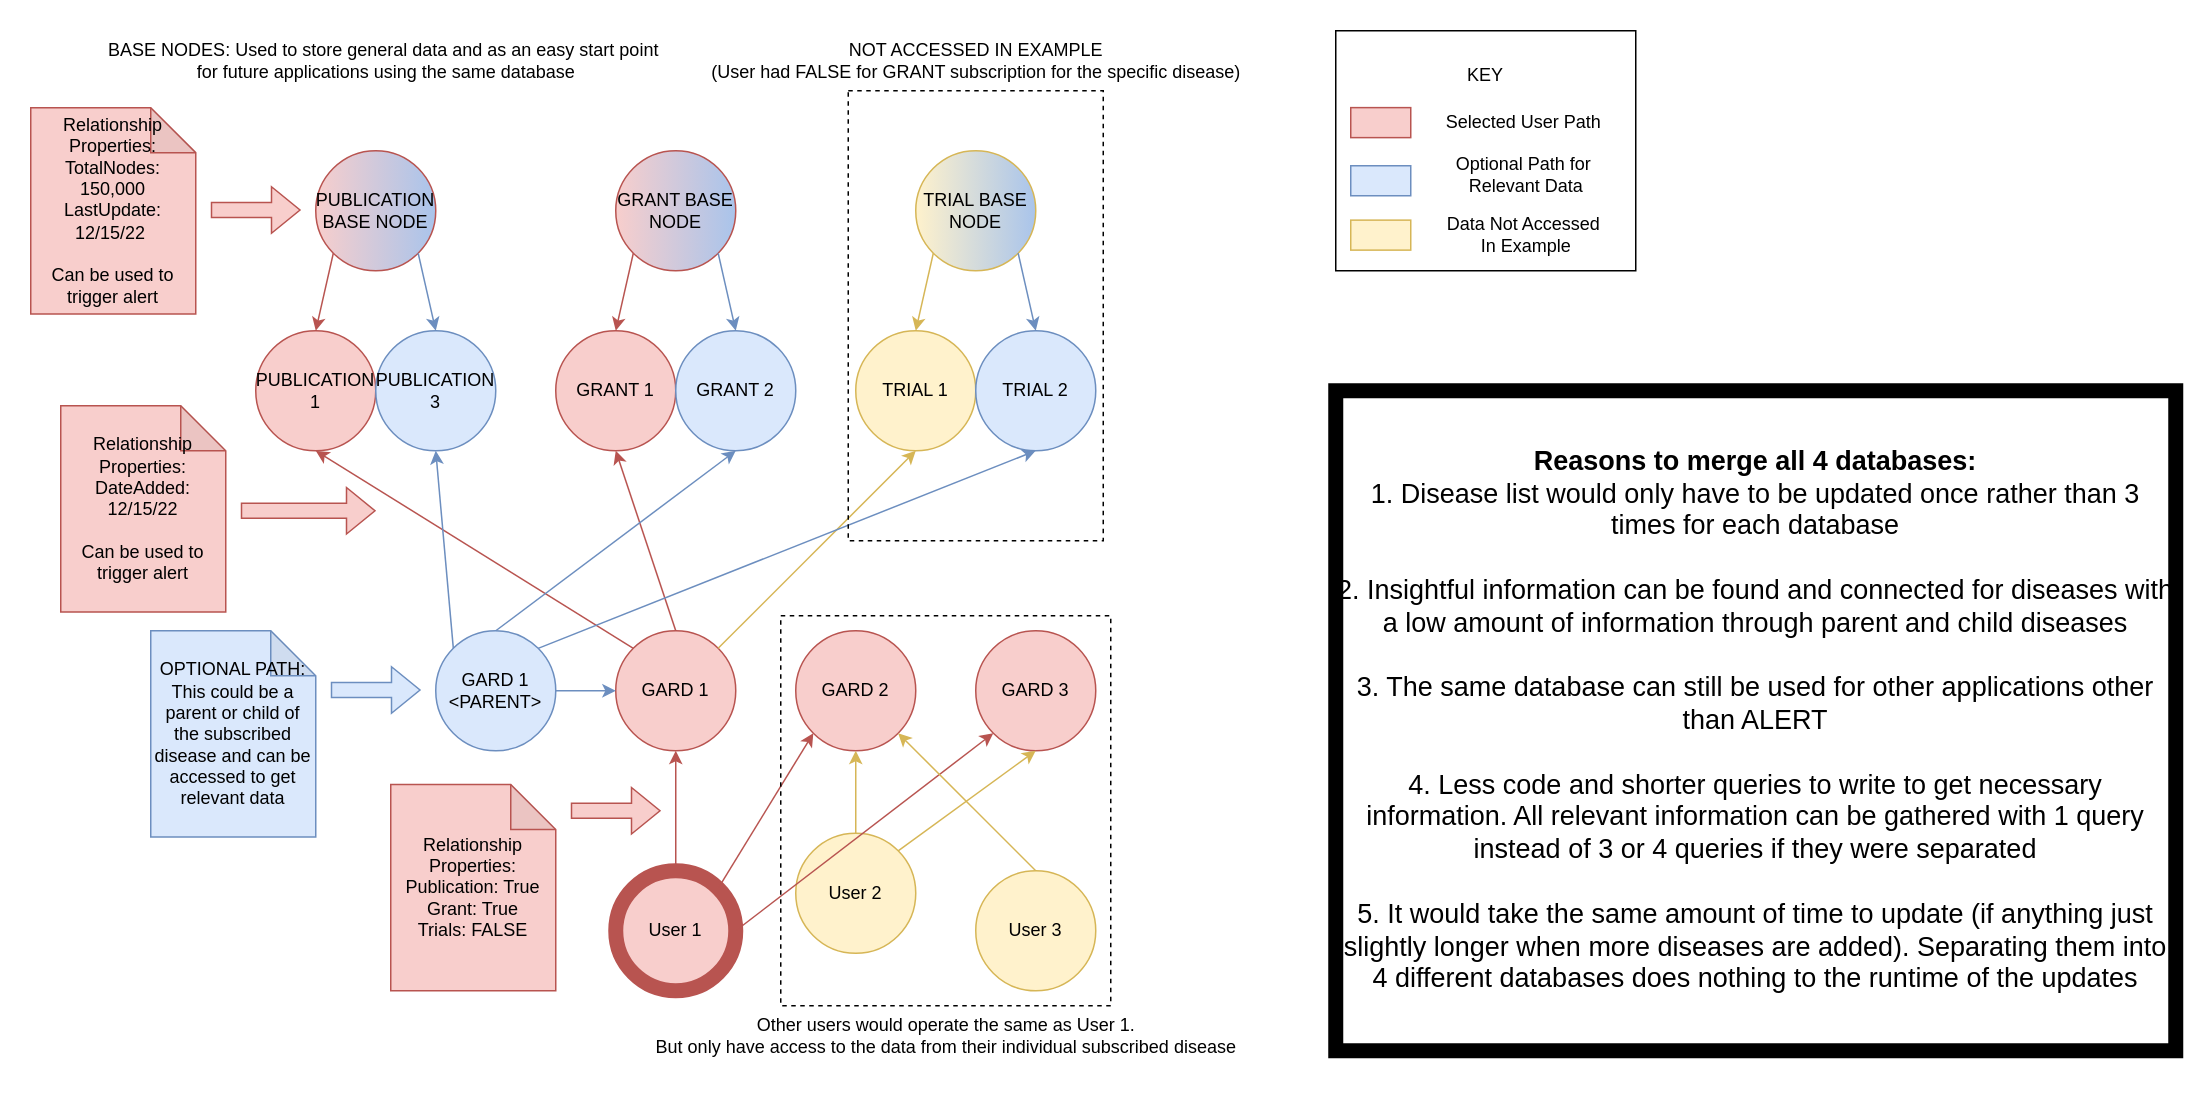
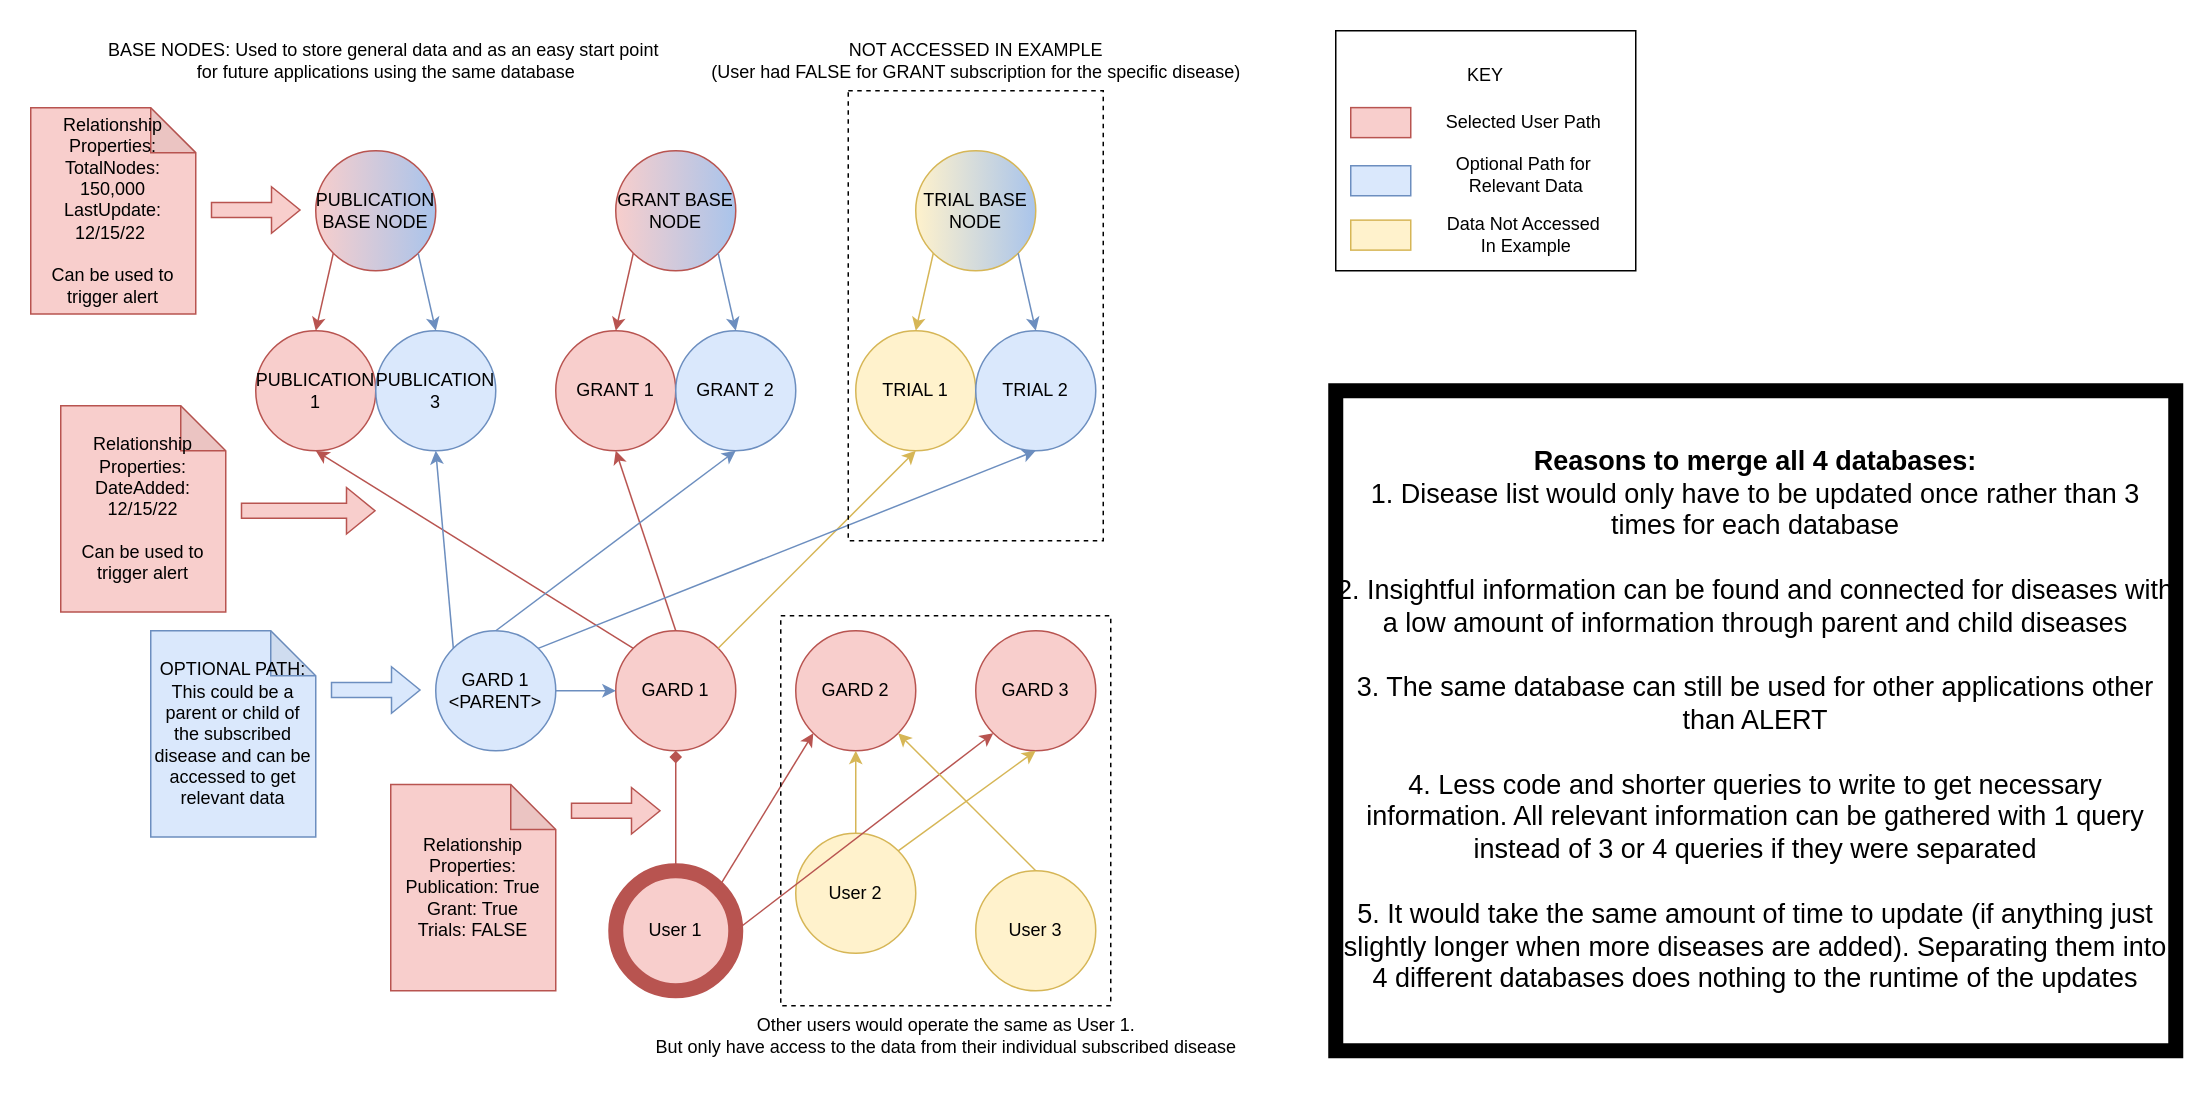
edge "User 1" -> "GARD 1": arrowhead classic -> diamond
